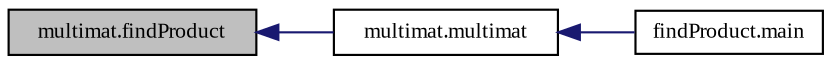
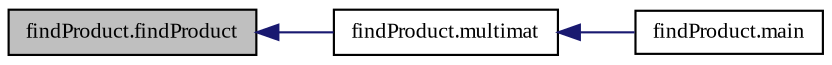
node "multimat.findProduct": label "multimat.findProduct" -> "findProduct.findProduct"
node "multimat.multimat": label "multimat.multimat" -> "findProduct.multimat"
